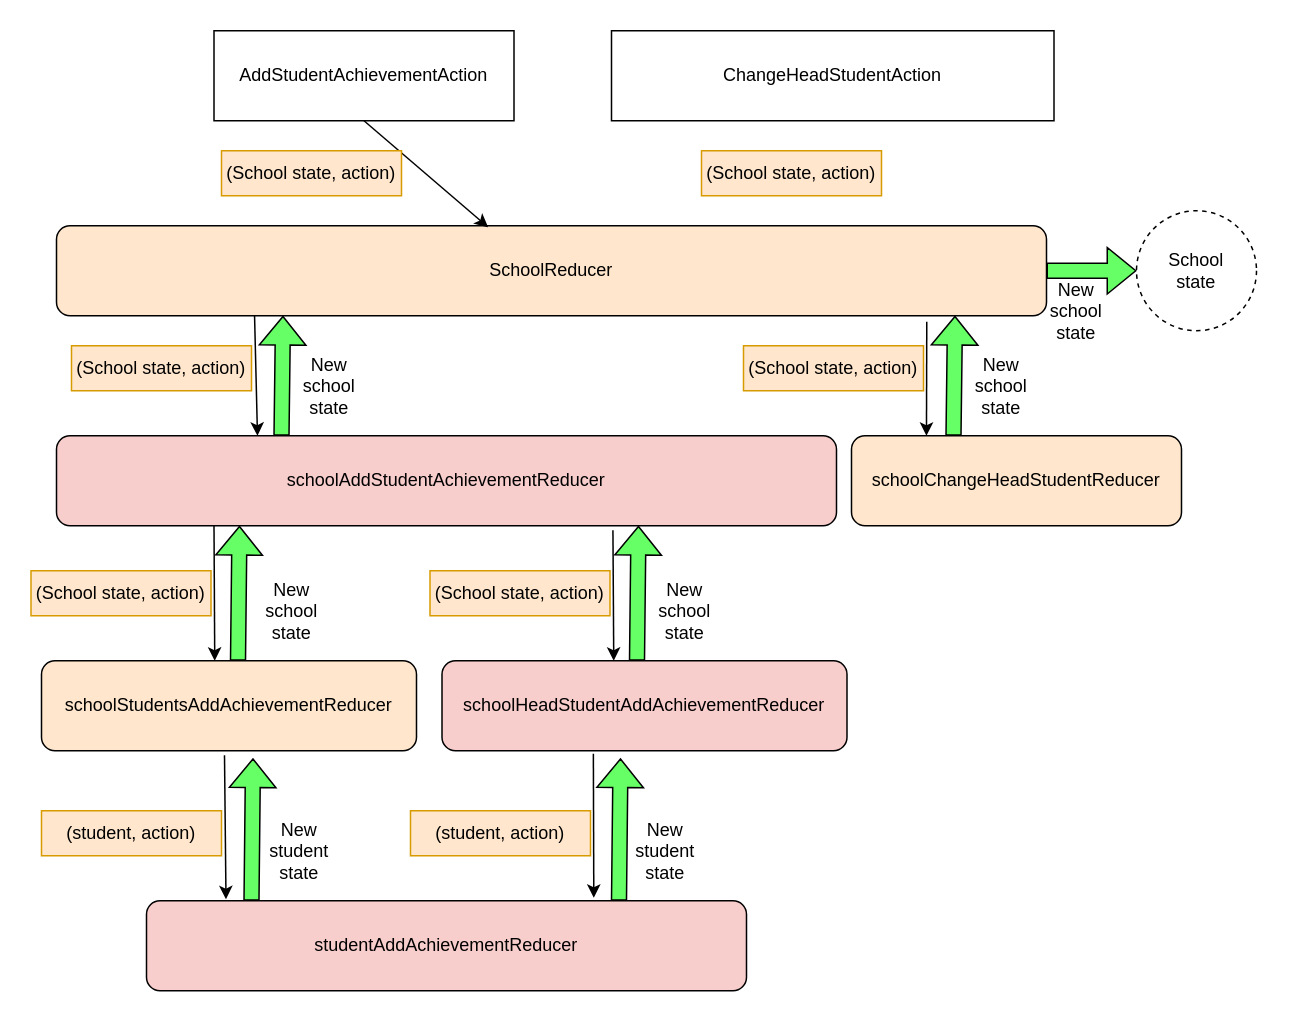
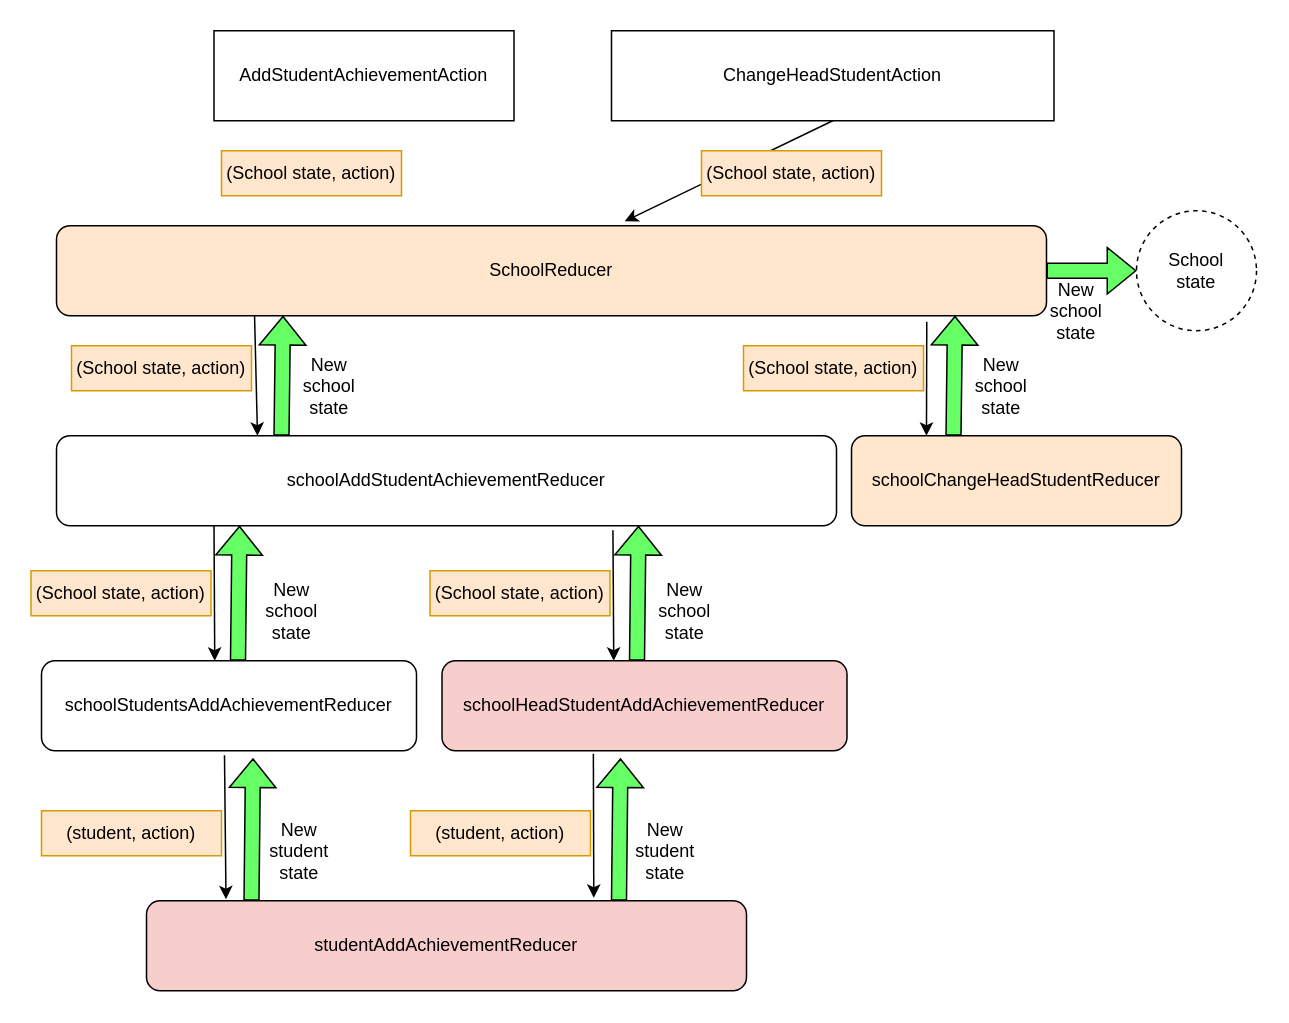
edge "AddStudentAchievementAction" -> "SchoolReducer": removed
edge "ChangeHeadStudentAction" -> "SchoolReducer": added
node "schoolAddStudentAchievementReducer": fillcolor #f8cecc -> #ffffff
node "schoolStudentsAddAchievementReducer": fillcolor #ffe6cc -> #ffffff
